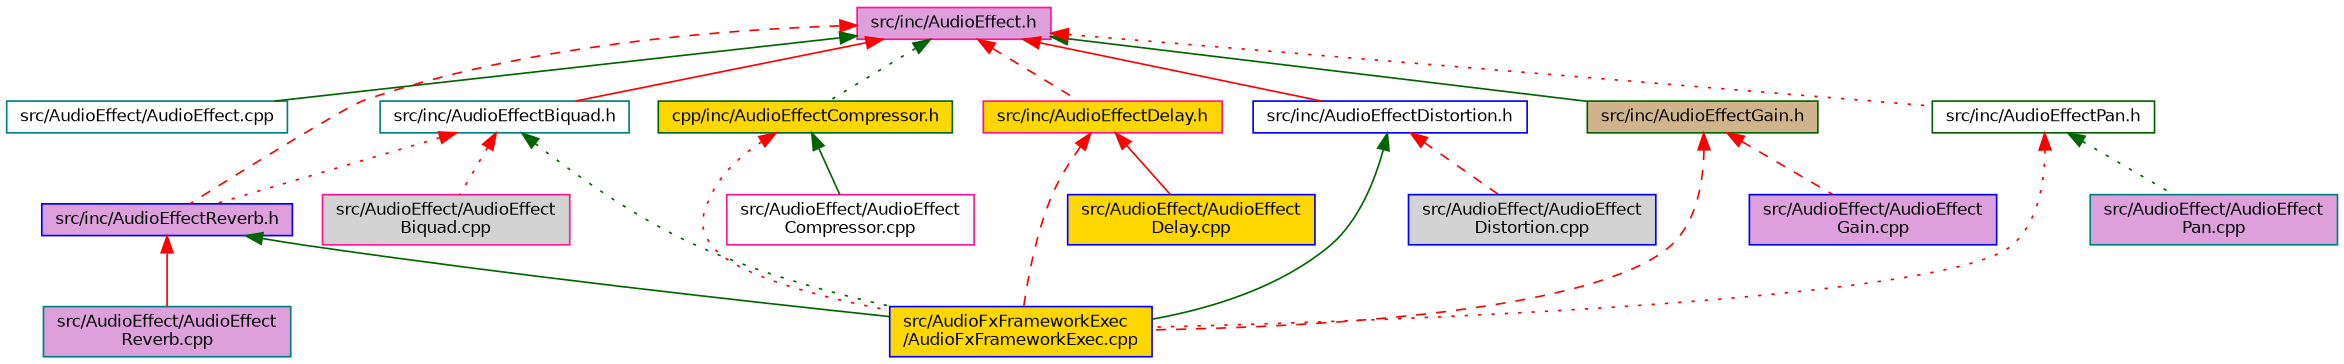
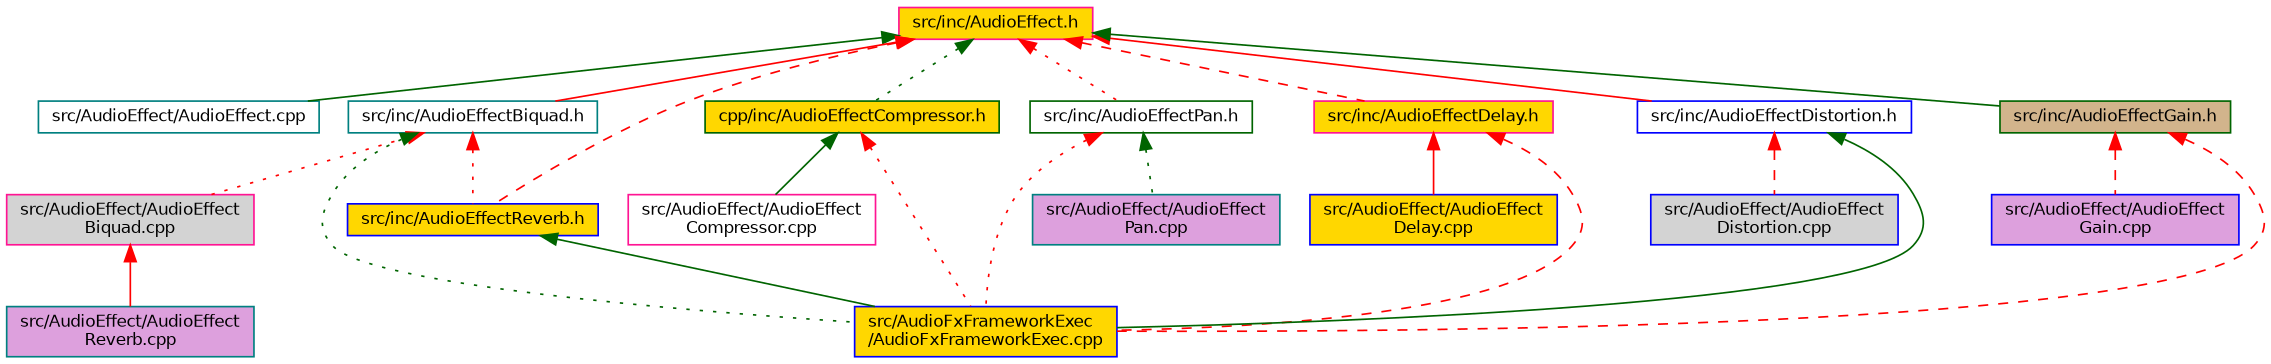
node "src/inc/AudioEffect.h": fillcolor plum -> gold
node "src/inc/AudioEffectReverb.h": fillcolor plum -> gold
edge "src/AudioEffect/AudioEffect Reverb.cpp" -> "src/inc/AudioEffectReverb.h": now "src/AudioEffect/AudioEffect Reverb.cpp" -> "src/AudioEffect/AudioEffect Biquad.cpp"
